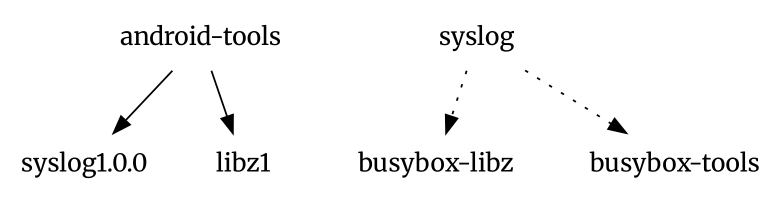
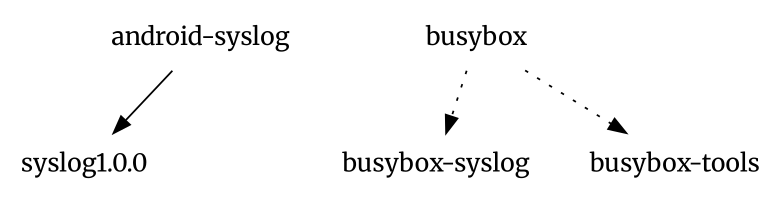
node "android-tools": label "android-tools" -> "android-syslog"
node "syslog": label "syslog" -> "busybox"
node "libz1": removed
node "busybox-libz": label "busybox-libz" -> "busybox-syslog"
